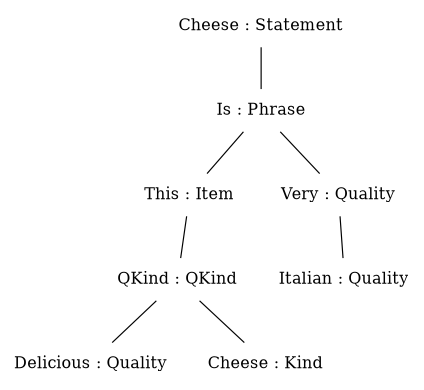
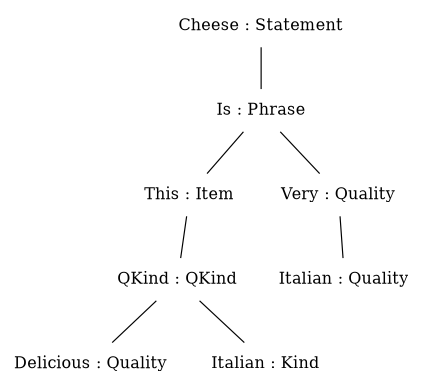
node "Cheese : Kind": label "Cheese : Kind" -> "Italian : Kind"
